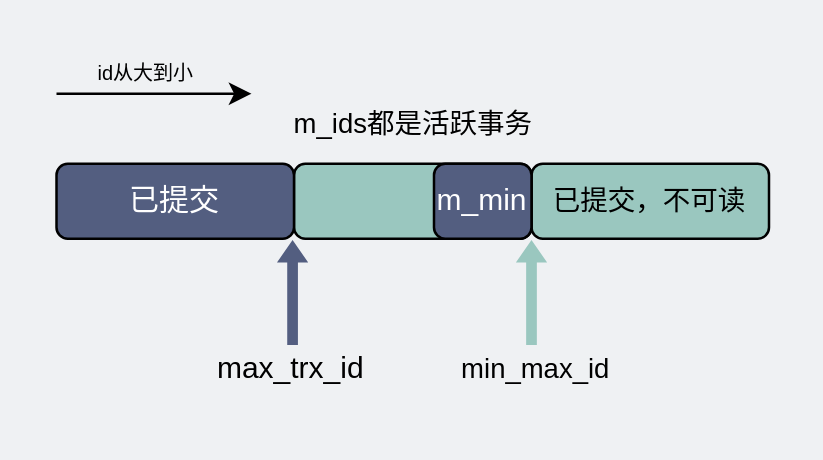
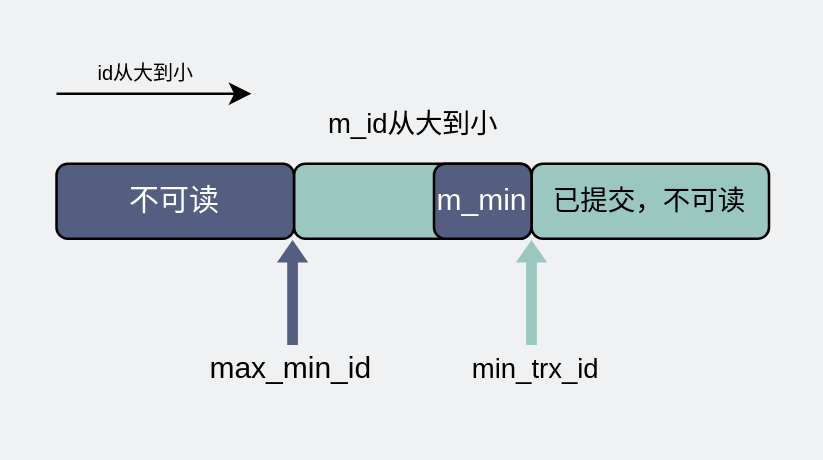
node "m_ids都是活跃事务": label "m_ids都是活跃事务" -> "m_id从大到小"
node "已提交": label "已提交" -> "不可读"
node "max_trx_id": label "max_trx_id" -> "max_min_id"
node "min_max_id": label "min_max_id" -> "min_trx_id"
